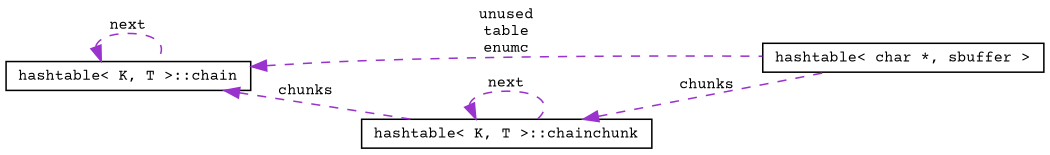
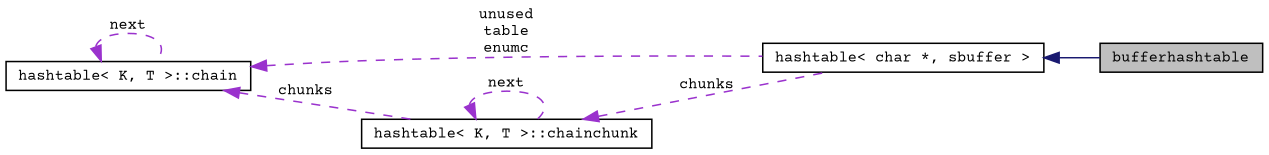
node "bufferhashtable": added
